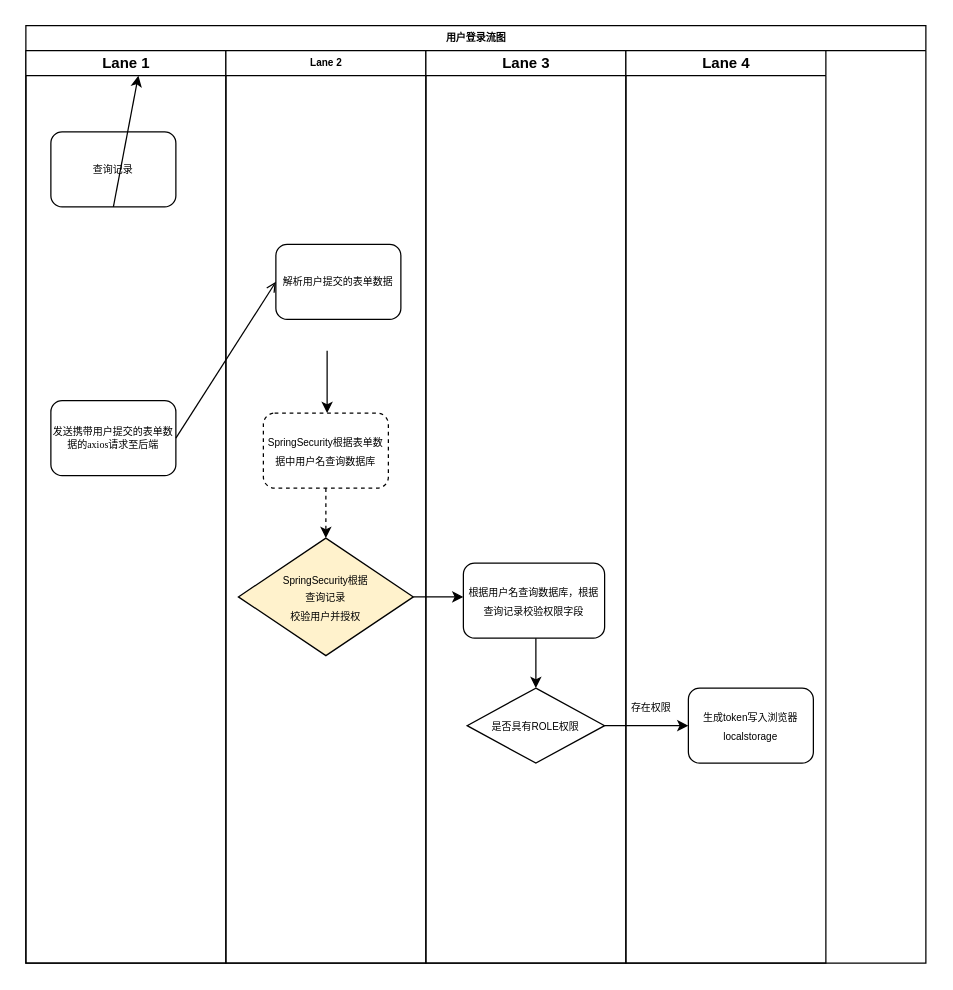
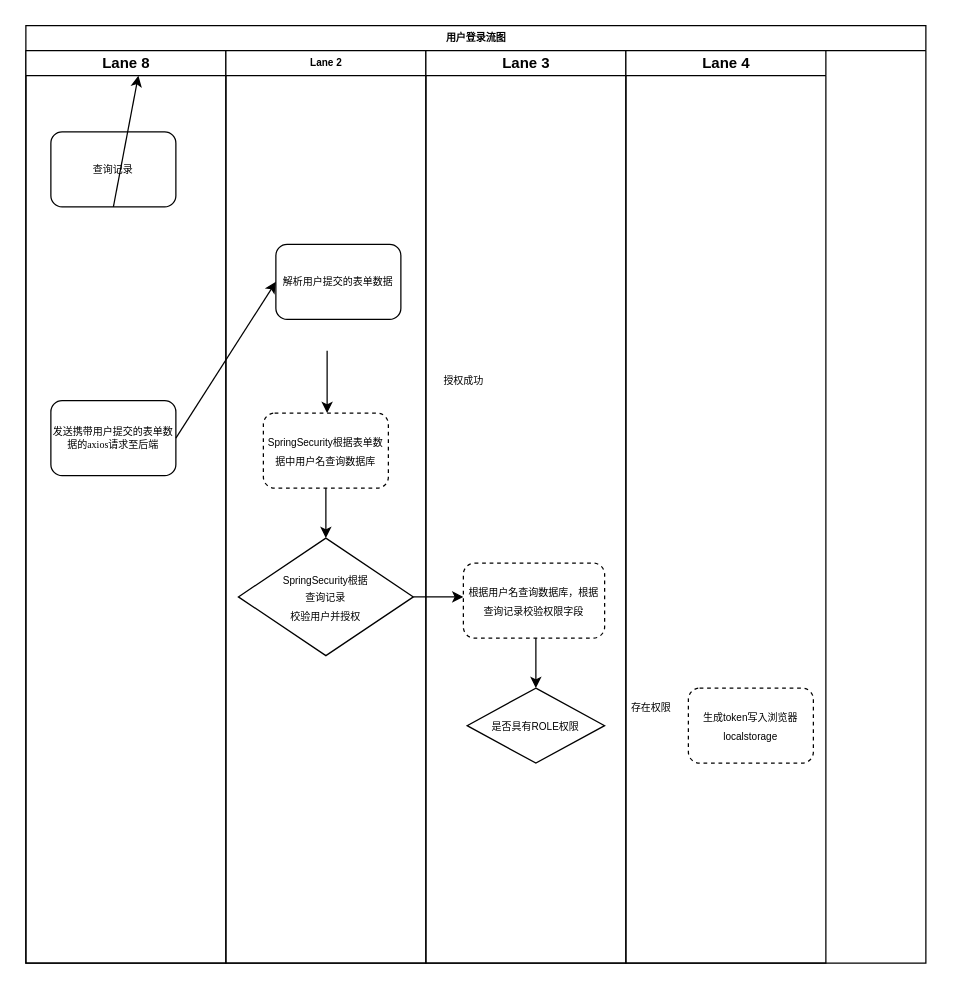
node "Lane 1": label "Lane 1" -> "Lane 8"
edge "发送携带用户提交的表单数据的axios请求至后端" -> "解析用户提交的表单数据": arrowhead open -> classic
node "授权成功": added
edge "SpringSecurity根据表单数据中用户名查询数据库" -> "SpringSecurity根据 查询记录 校验用户并授权": style dashed -> solid
node "SpringSecurity根据 查询记录 校验用户并授权": fillcolor #fff2cc -> #ffffff
node "根据用户名查询数据库，根据 查询记录校验权限字段": style solid -> dashed
edge "是否具有ROLE权限" -> "生成token写入浏览器localstorage": removed
node "生成token写入浏览器localstorage": style solid -> dashed
